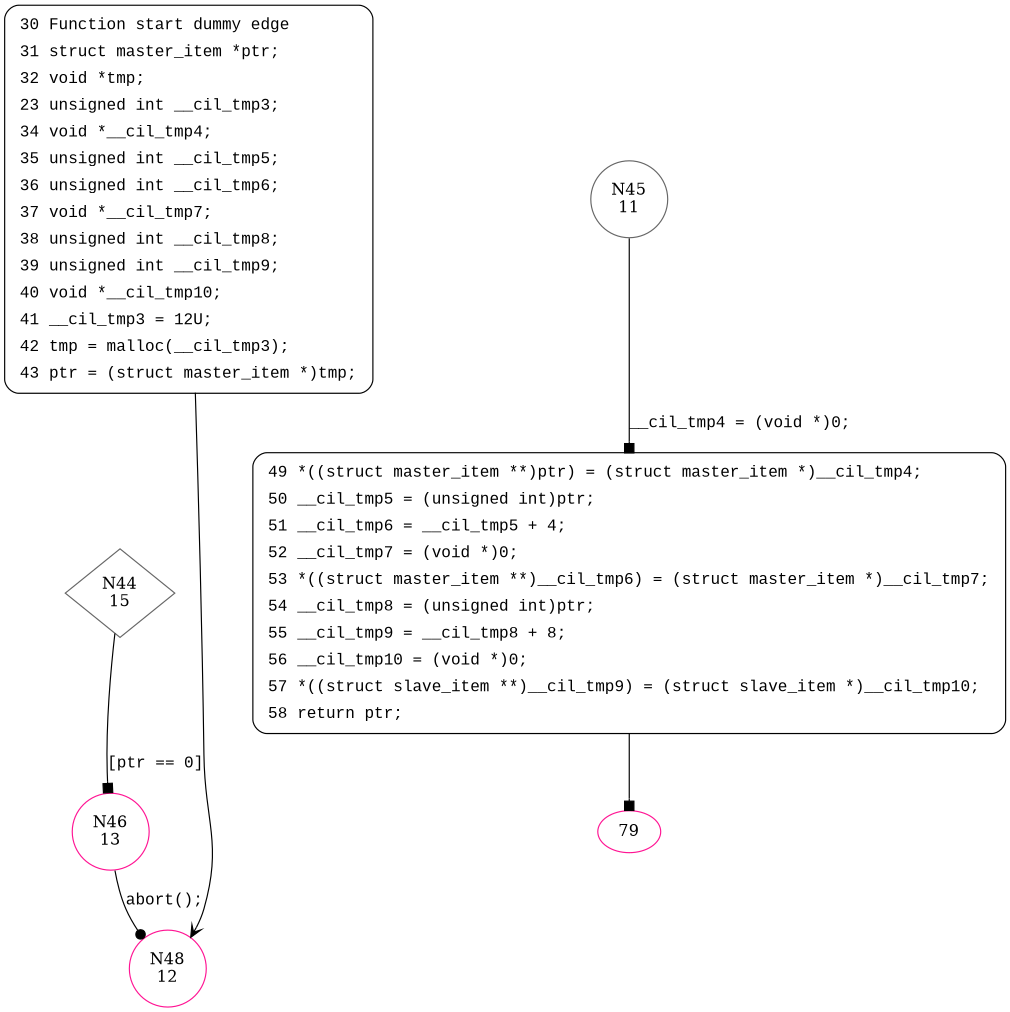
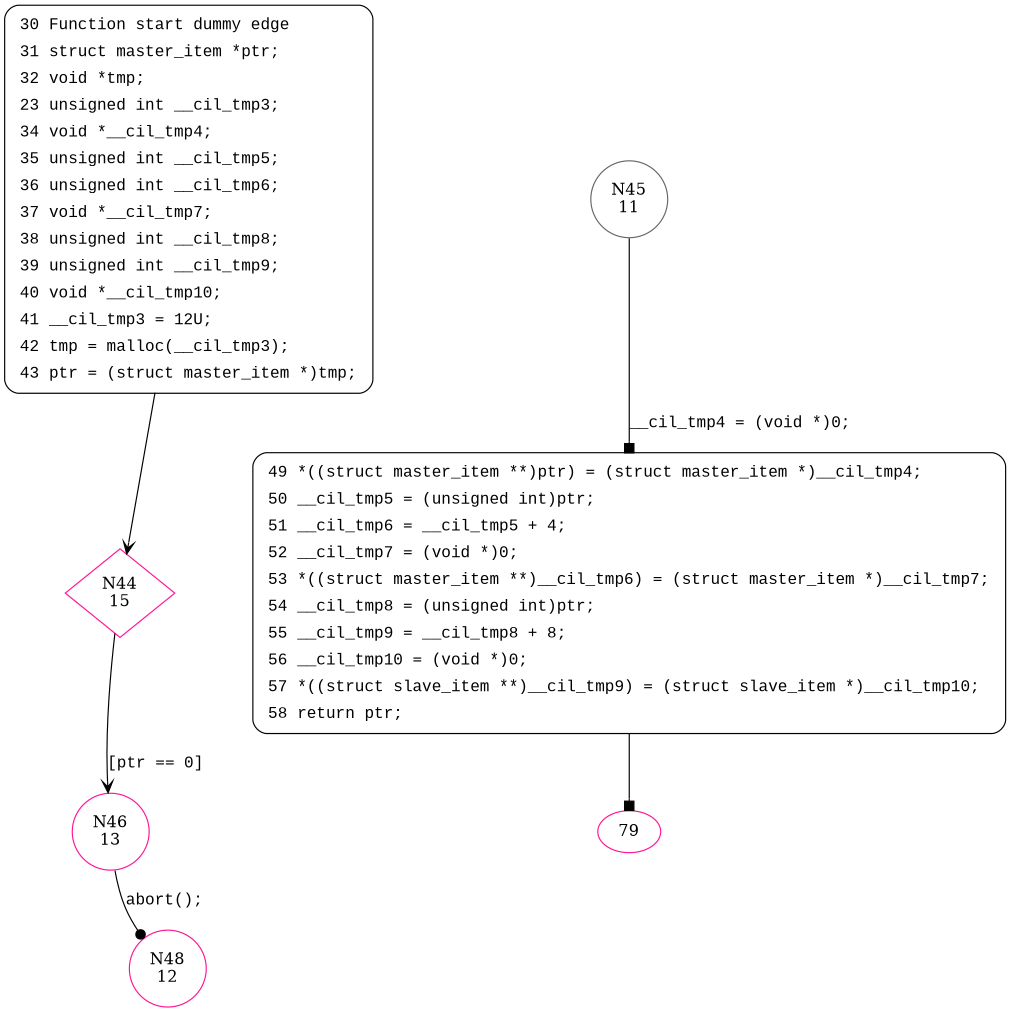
node "N44 15": color gray40 -> deeppink
edge "30" -> "N48 12": now "30" -> "N44 15"
edge "N44 15" -> "N46 13": arrowhead box -> vee
